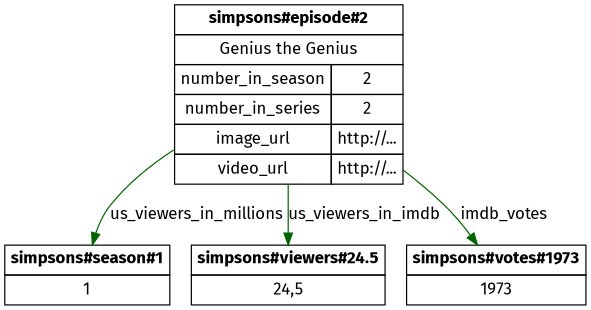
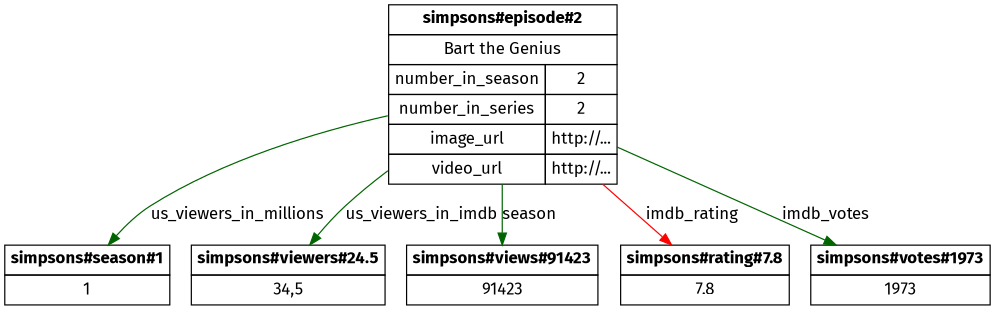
node "simpsons#episode#2": text "Genius the Genius" -> "Bart the Genius"
node "simpsons#views#91423": added
node "simpsons#rating#7.8": added
node "simpsons#viewers#24.5": text "24,5" -> "34,5"
